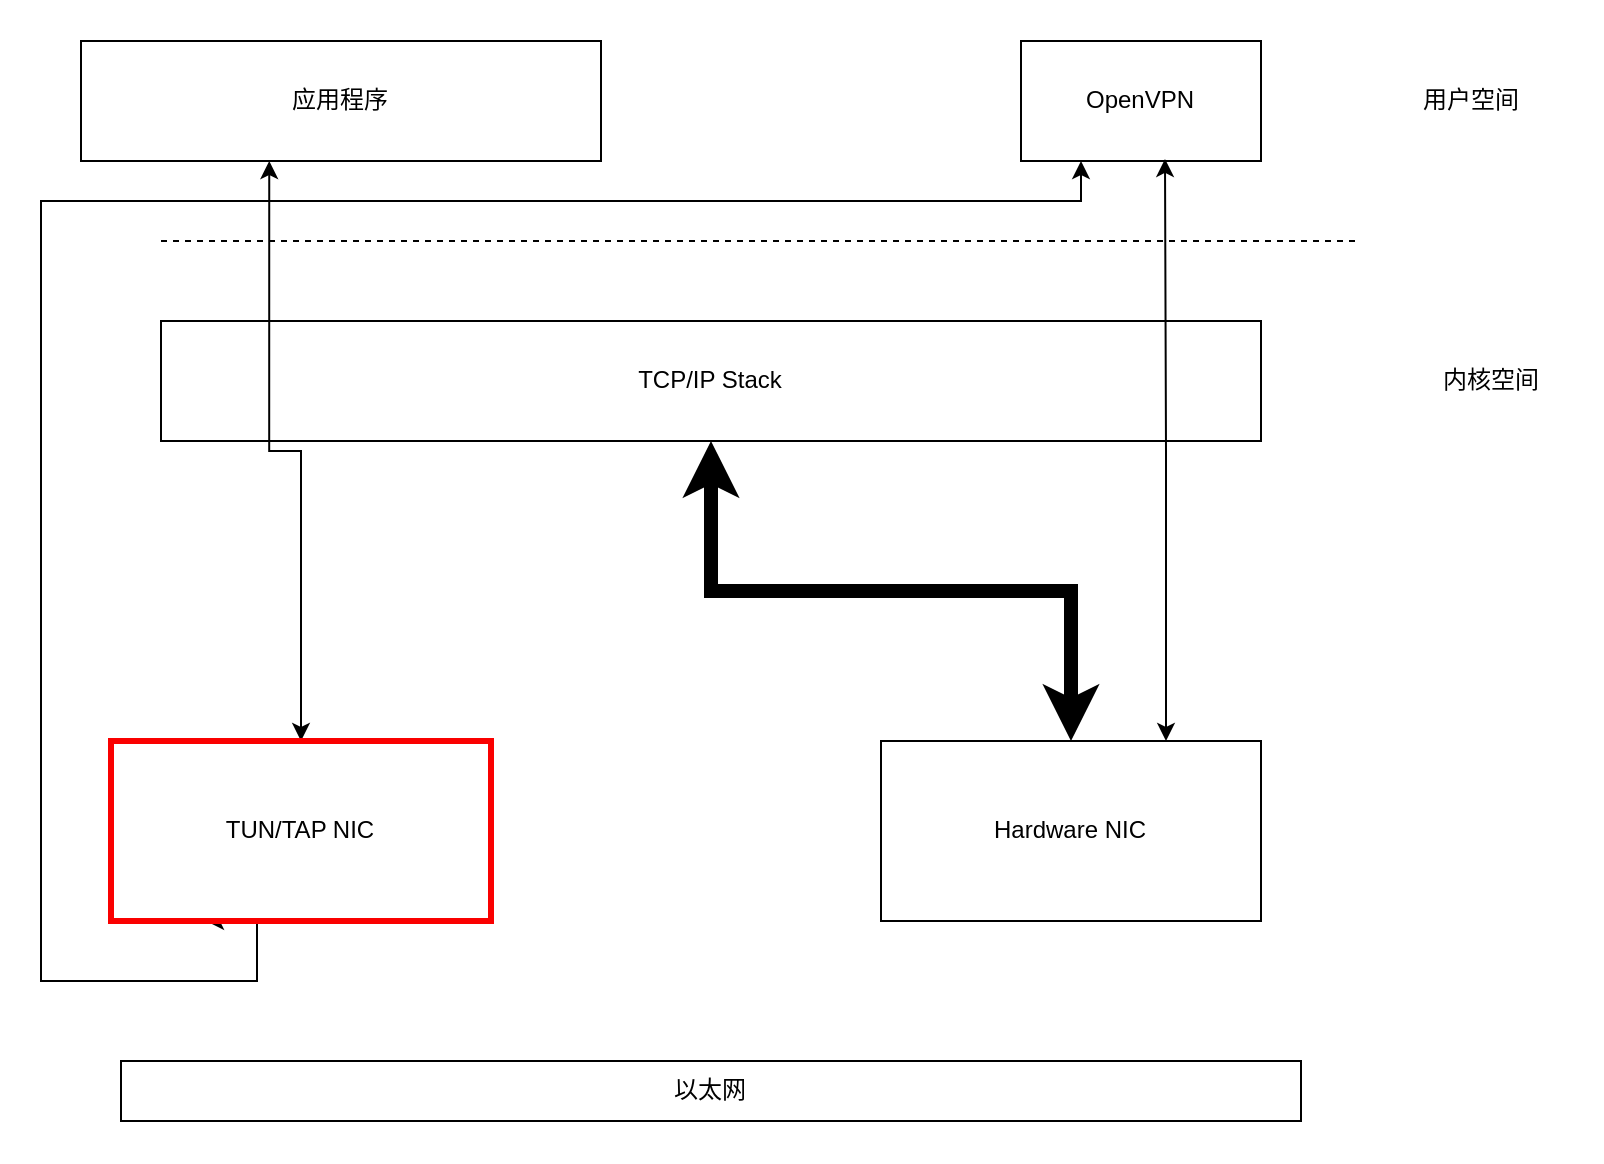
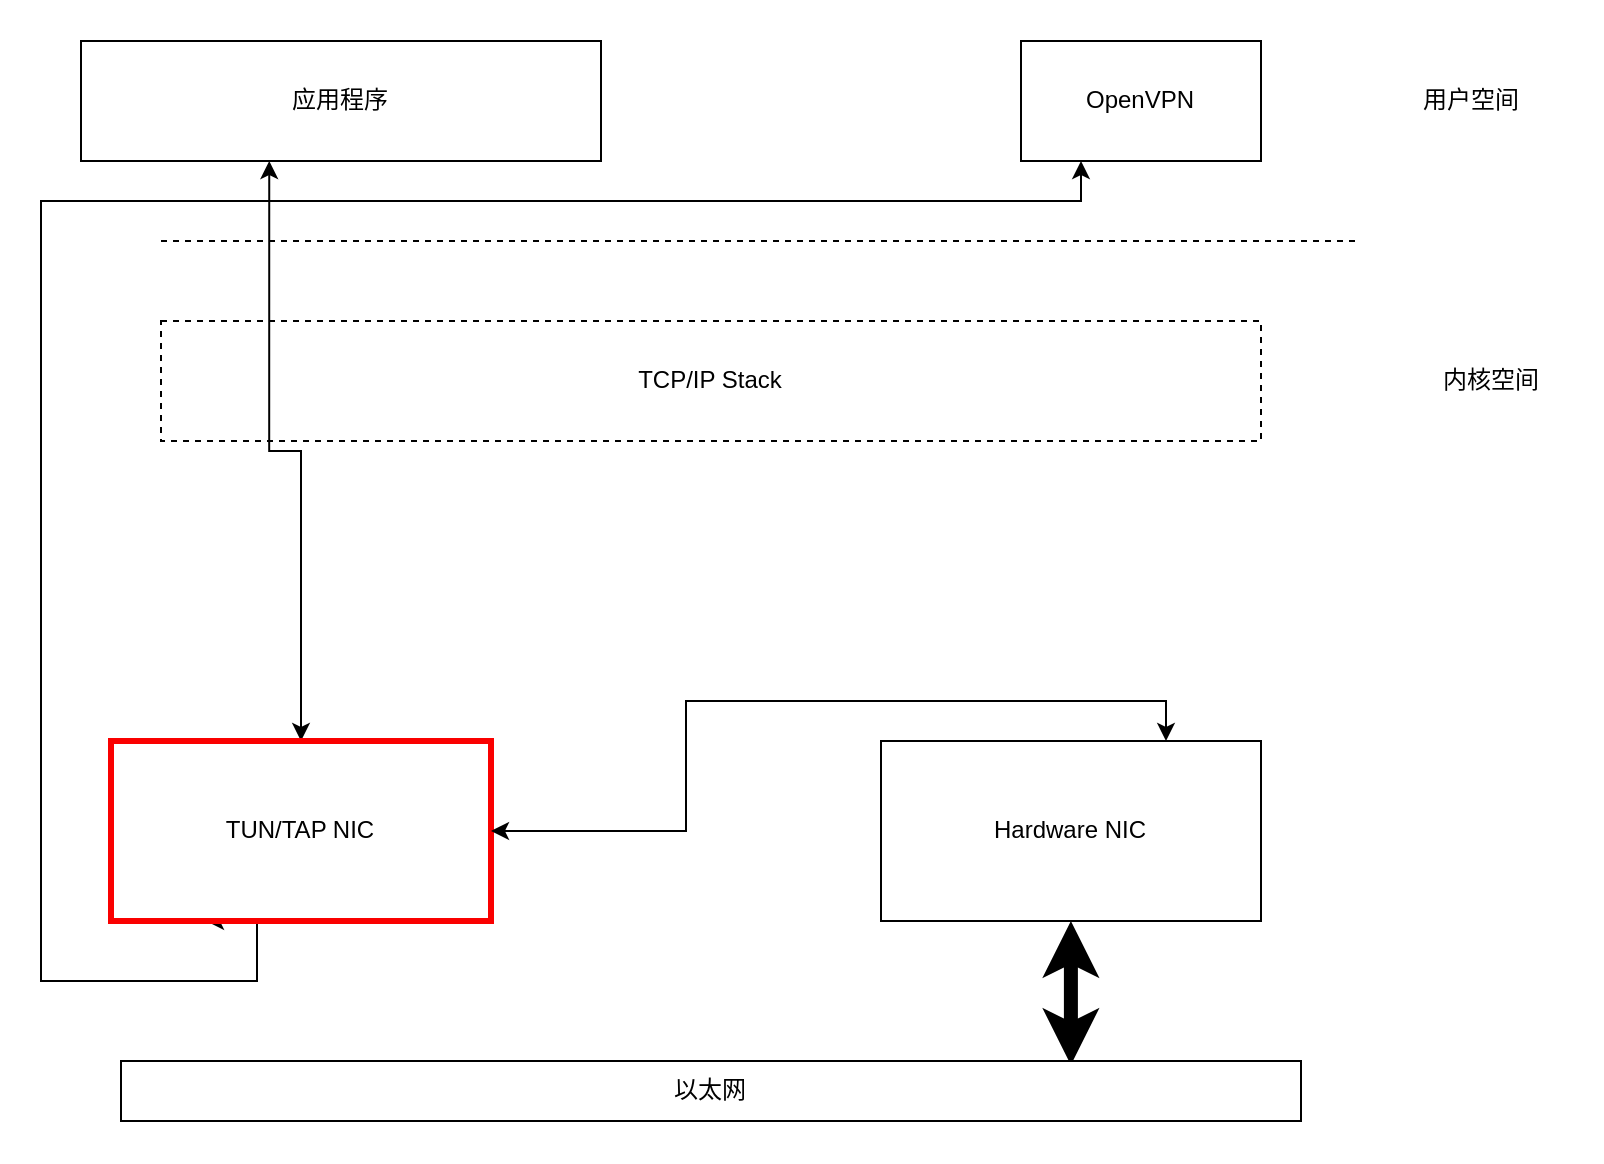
node "TCP/IP Stack": style solid -> dashed
edge "OpenVPN" -- "Hardware NIC": now "TUN/TAP NIC" -- "Hardware NIC"
edge "TCP/IP Stack" -- "Hardware NIC": now "以太网" -- "Hardware NIC"
